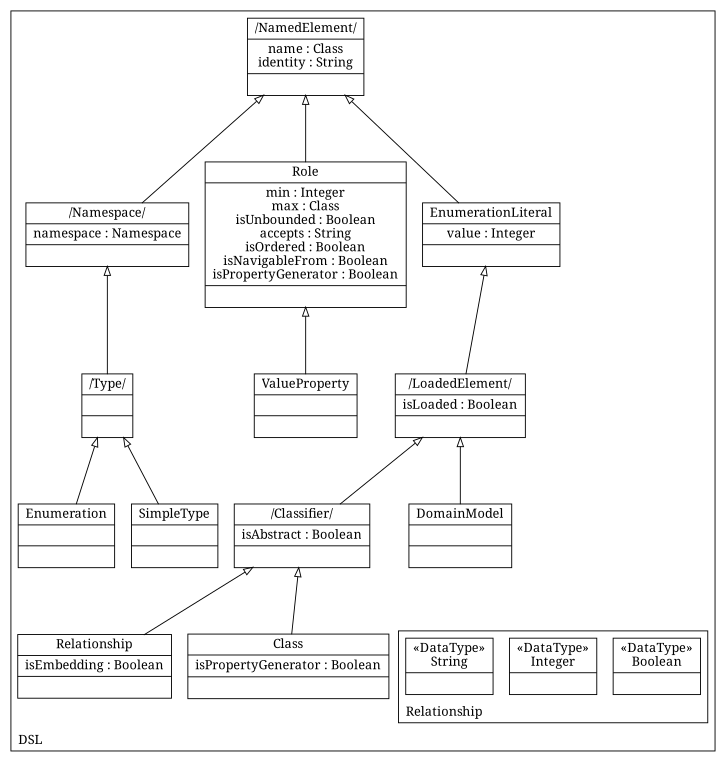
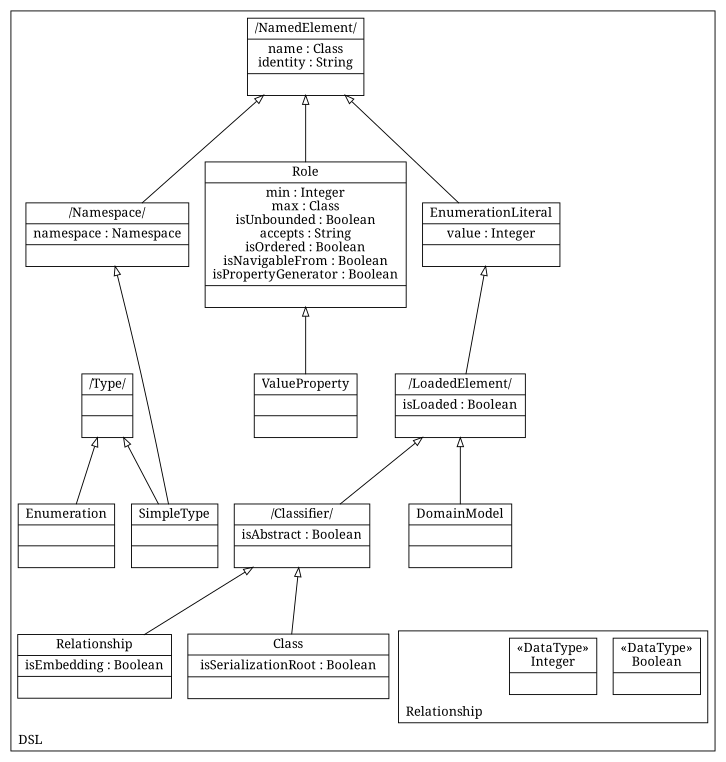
edge "/Type/" -> "/Namespace/": now "SimpleType" -> "/Namespace/"
node "Class": text "isPropertyGenerator : Boolean" -> "isSerializationRoot : Boolean"
node "String": removed
